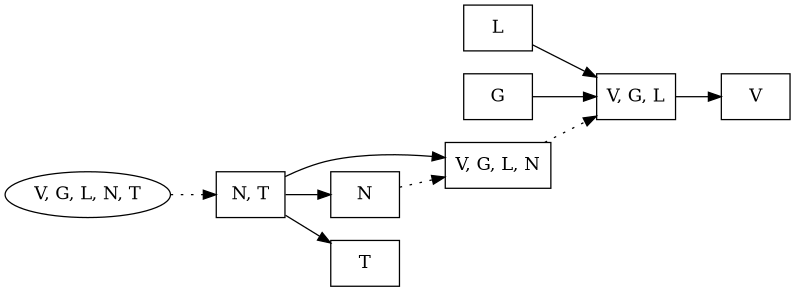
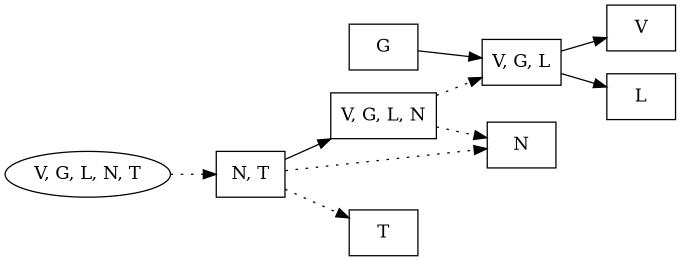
edge "L" -> "V, G, L": reversed
edge "N" -> "V, G, L, N": reversed
edge "N, T" -> "N": style solid -> dotted
edge "N, T" -> "T": style solid -> dotted
